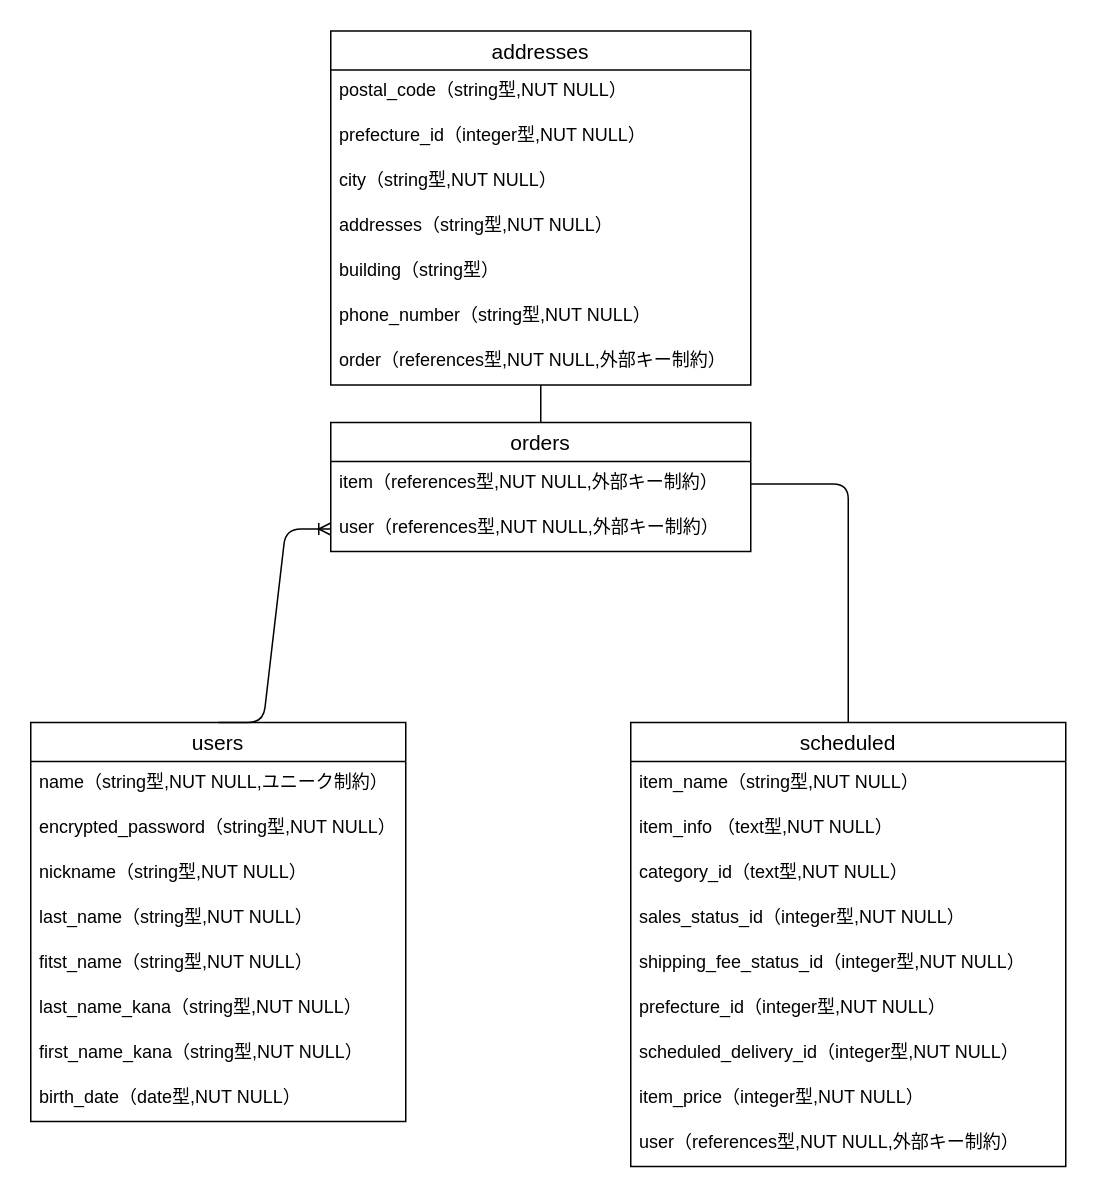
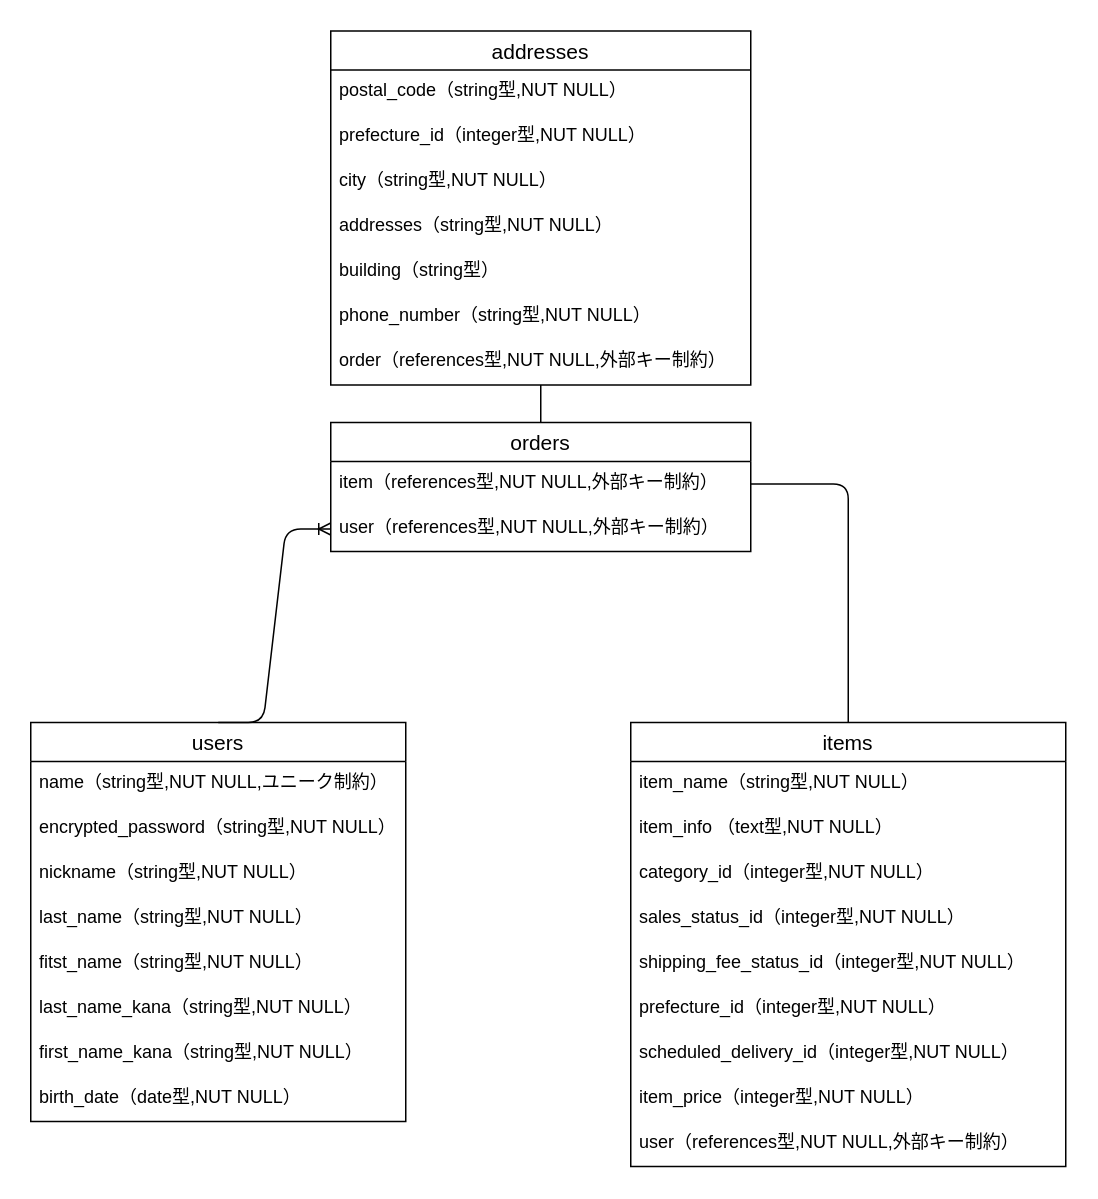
node "scheduled": label "scheduled" -> "items"
node "category_id（text型,NUT NULL）": label "category_id（text型,NUT NULL）" -> "category_id（integer型,NUT NULL）"
